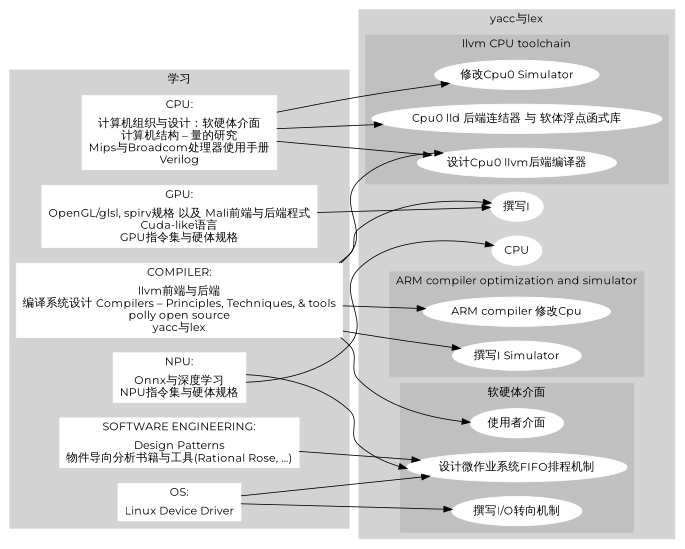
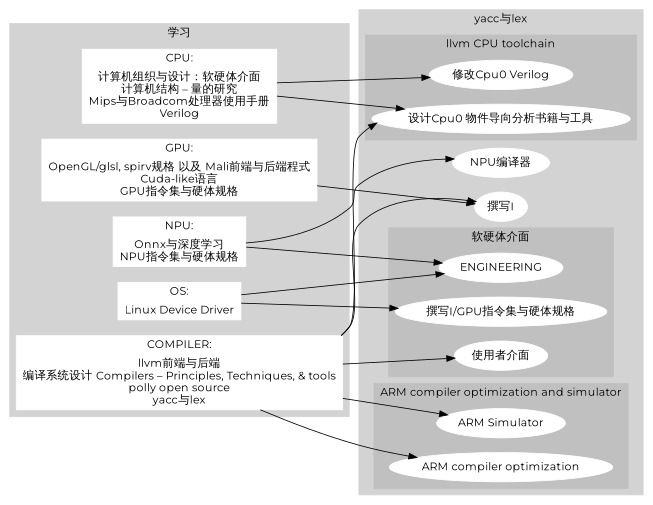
node "修改Cpu0 Simulator": label "修改Cpu0 Simulator" -> "修改Cpu0 Verilog"
node "Cpu0 lld 后端连结器 与 软体浮点函式库": removed
node "设计Cpu0 llvm后端编译器": label "设计Cpu0 llvm后端编译器" -> "设计Cpu0 物件导向分析书籍与工具"
node "CPU": label "CPU" -> "NPU编译器"
node "ARM compiler 修改Cpu": label "ARM compiler 修改Cpu" -> "ARM compiler optimization"
node "撰写I Simulator": label "撰写I Simulator" -> "ARM Simulator"
node "SOFTWARE ENGINEERING:": removed
node "设计微作业系统FIFO排程机制": label "设计微作业系统FIFO排程机制" -> "ENGINEERING"
node "撰写I/O转向机制": label "撰写I/O转向机制" -> "撰写I/GPU指令集与硬体规格"
